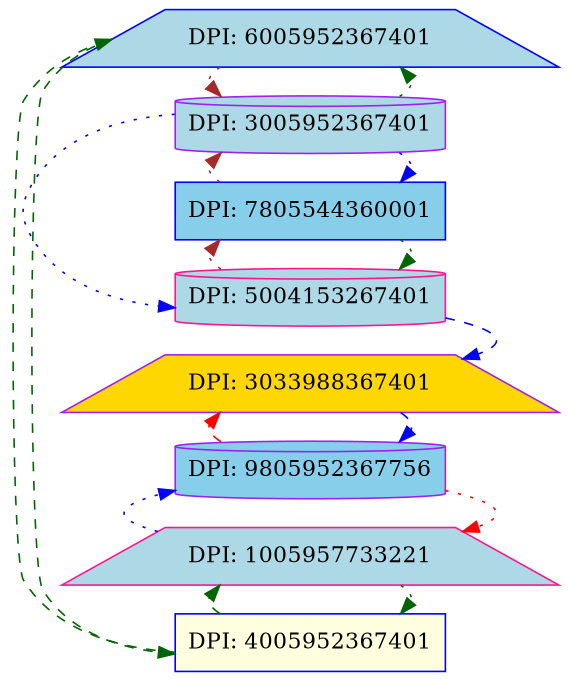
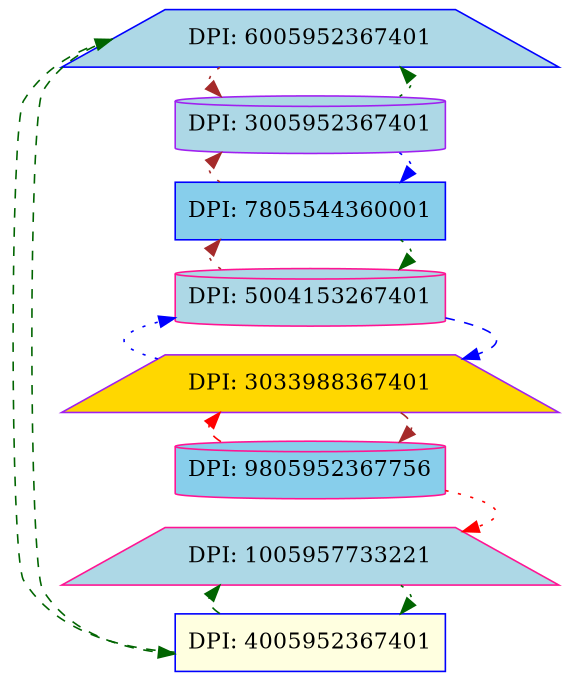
edge "DPI: 3005952367401" -> "DPI: 5004153267401": now "DPI: 3033988367401" -> "DPI: 5004153267401"
edge "DPI: 3033988367401" -> "DPI: 9805952367756": color blue -> brown
node "DPI: 9805952367756": color purple -> deeppink
edge "DPI: 1005957733221" -> "DPI: 9805952367756": removed
